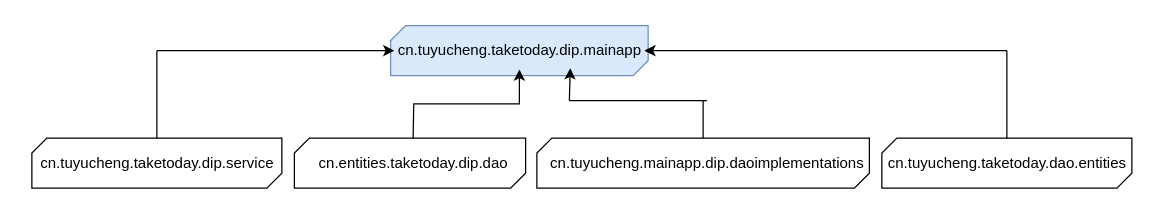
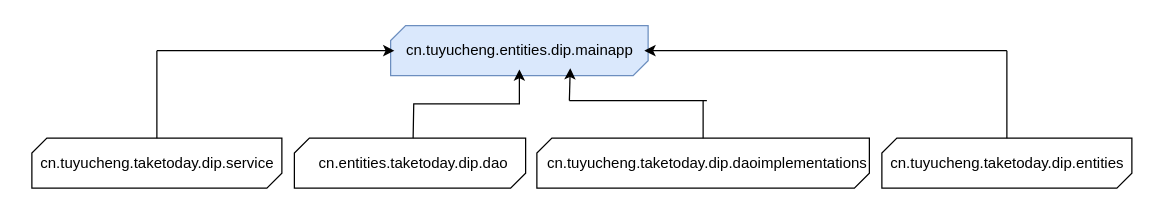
node "cn.tuyucheng.taketoday.dip.mainapp": label "cn.tuyucheng.taketoday.dip.mainapp" -> "cn.tuyucheng.entities.dip.mainapp"
node "cn.tuyucheng.mainapp.dip.daoimplementations": label "cn.tuyucheng.mainapp.dip.daoimplementations" -> "cn.tuyucheng.taketoday.dip.daoimplementations"
node "cn.tuyucheng.taketoday.dao.entities": label "cn.tuyucheng.taketoday.dao.entities" -> "cn.tuyucheng.taketoday.dip.entities"
